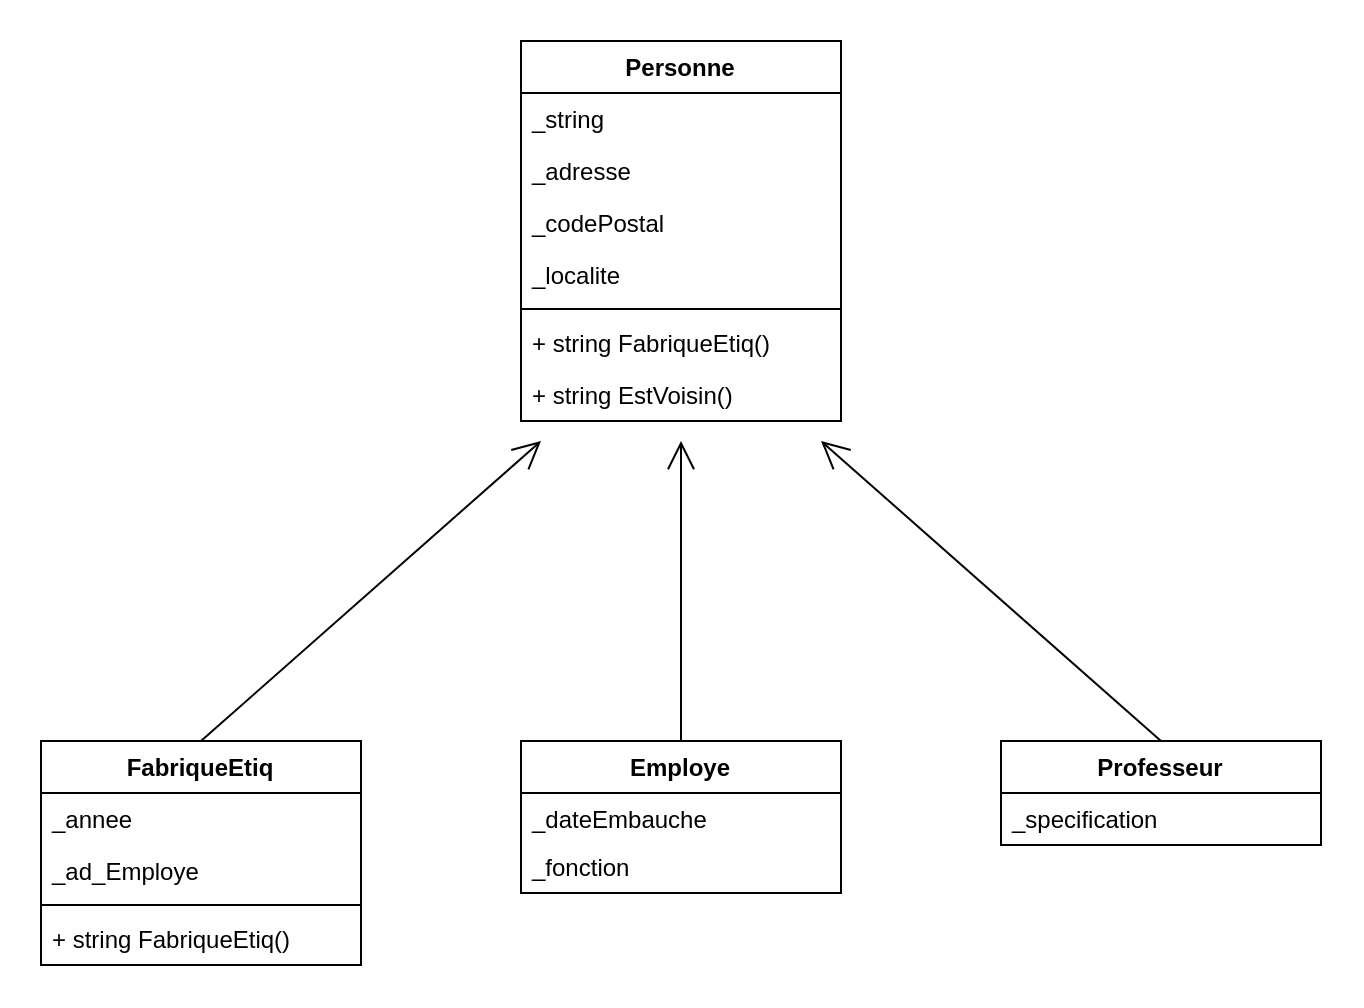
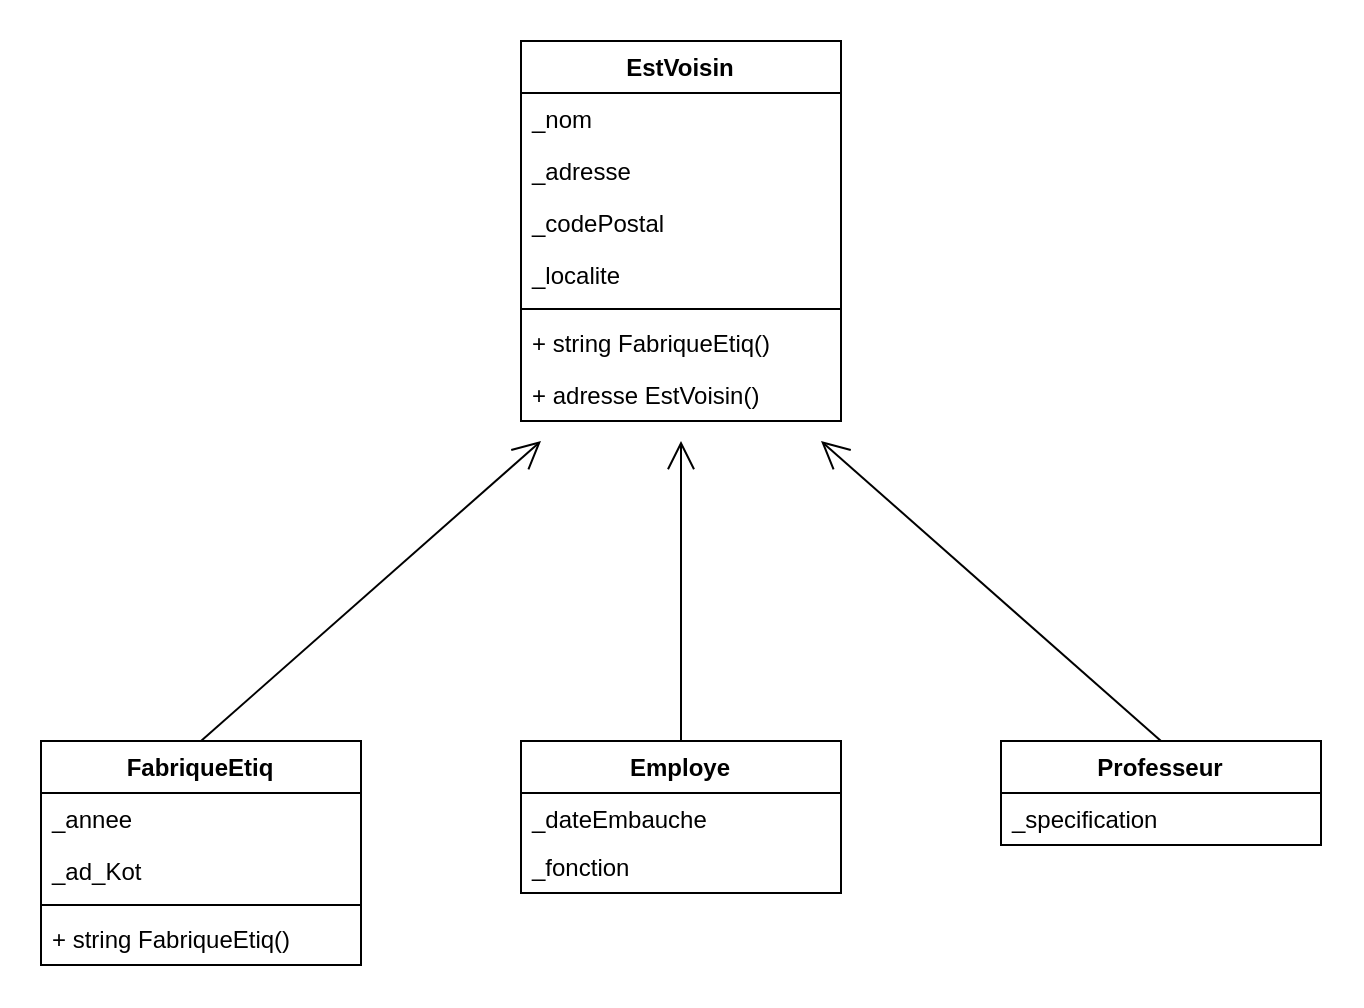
node "Personne": label "Personne" -> "EstVoisin"
node "_string": label "_string" -> "_nom"
node "+ string EstVoisin()": label "+ string EstVoisin()" -> "+ adresse EstVoisin()"
node "_ad_Employe": label "_ad_Employe" -> "_ad_Kot"
